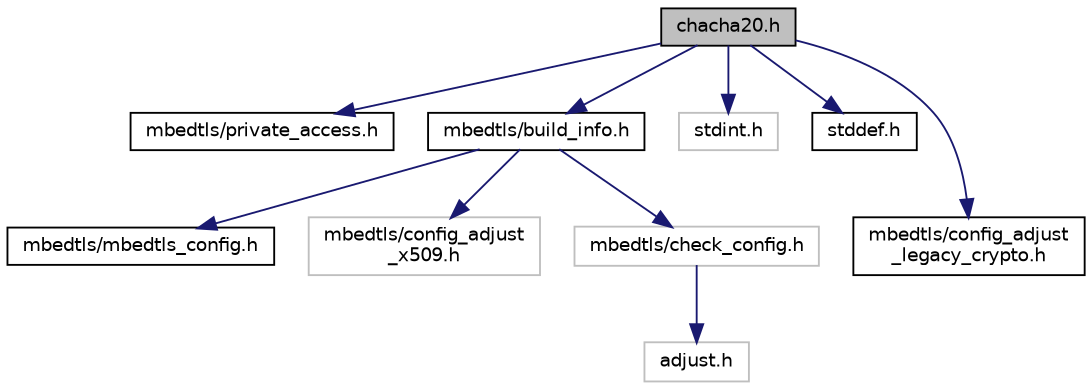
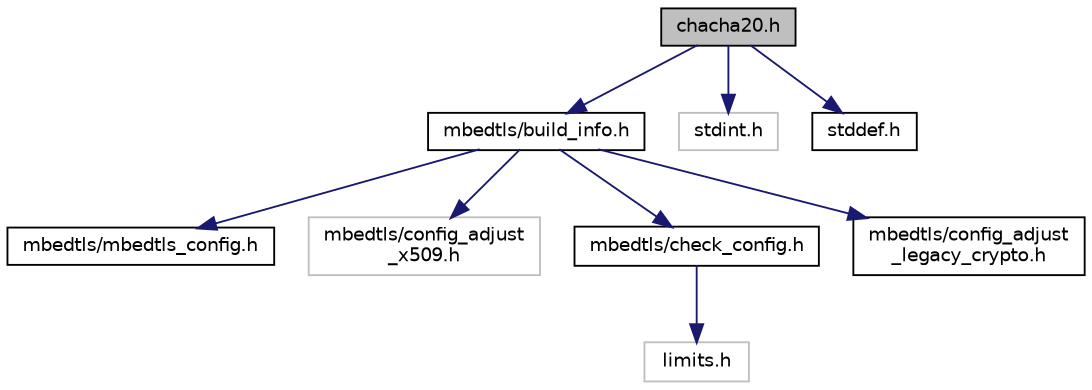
edge "chacha20.h" -> "mbedtls/config_adjust _legacy_crypto.h": now "mbedtls/build_info.h" -> "mbedtls/config_adjust _legacy_crypto.h"
node "mbedtls/private_access.h": removed
node "mbedtls/check_config.h": color grey75 -> black
node "adjust.h": label "adjust.h" -> "limits.h"
